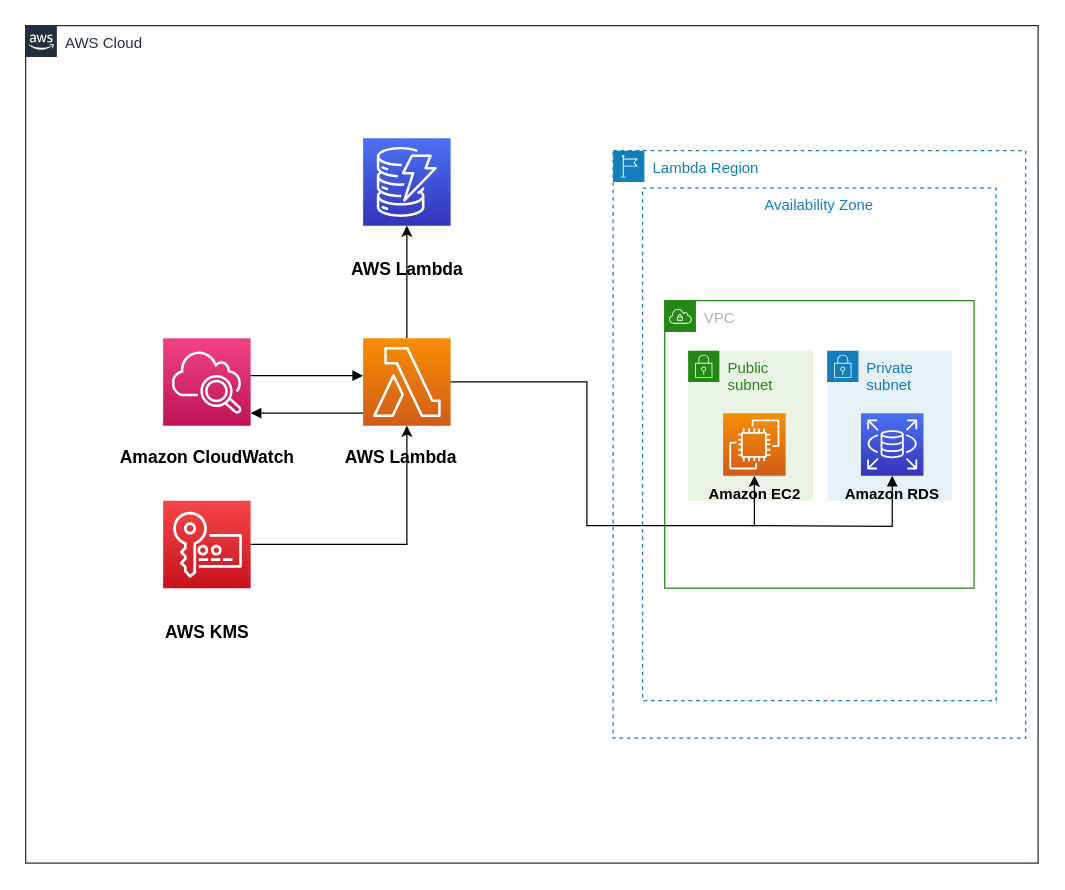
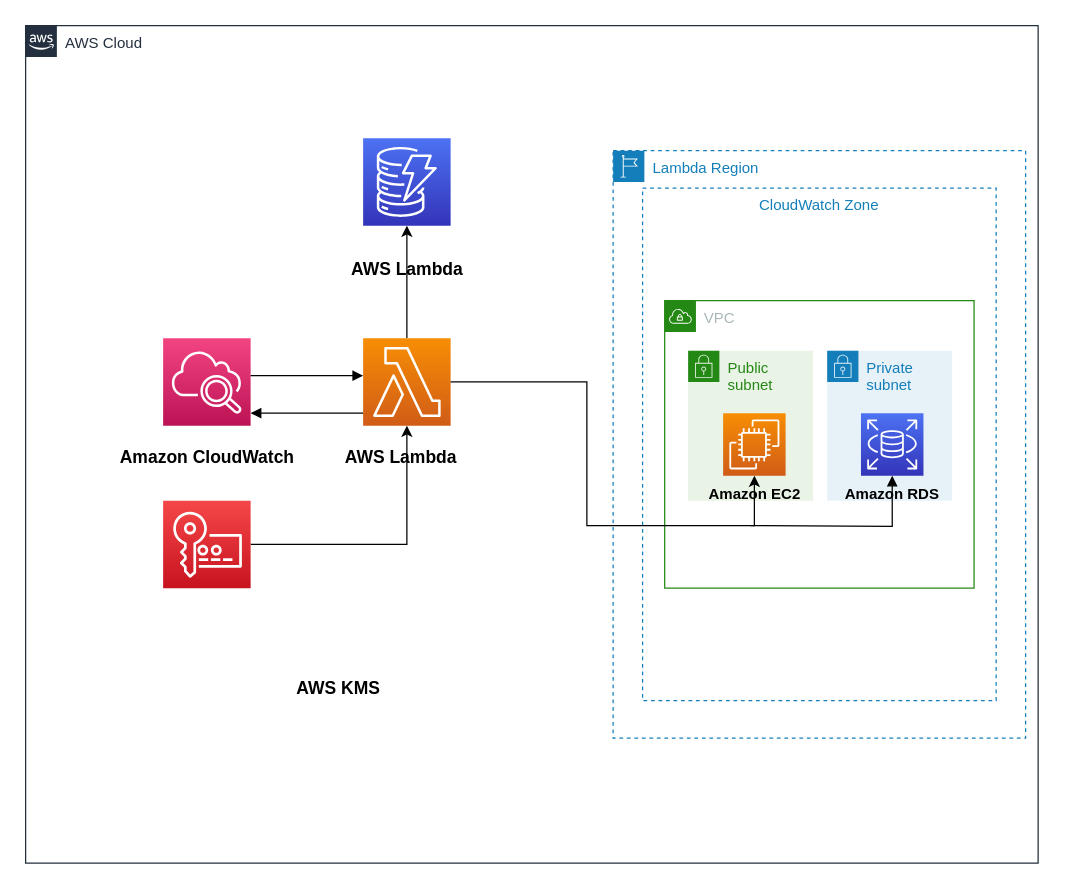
node "Availability Zone": label "Availability Zone" -> "CloudWatch Zone"
node "AWS KMS": moved (207, 632) -> (338, 688)
